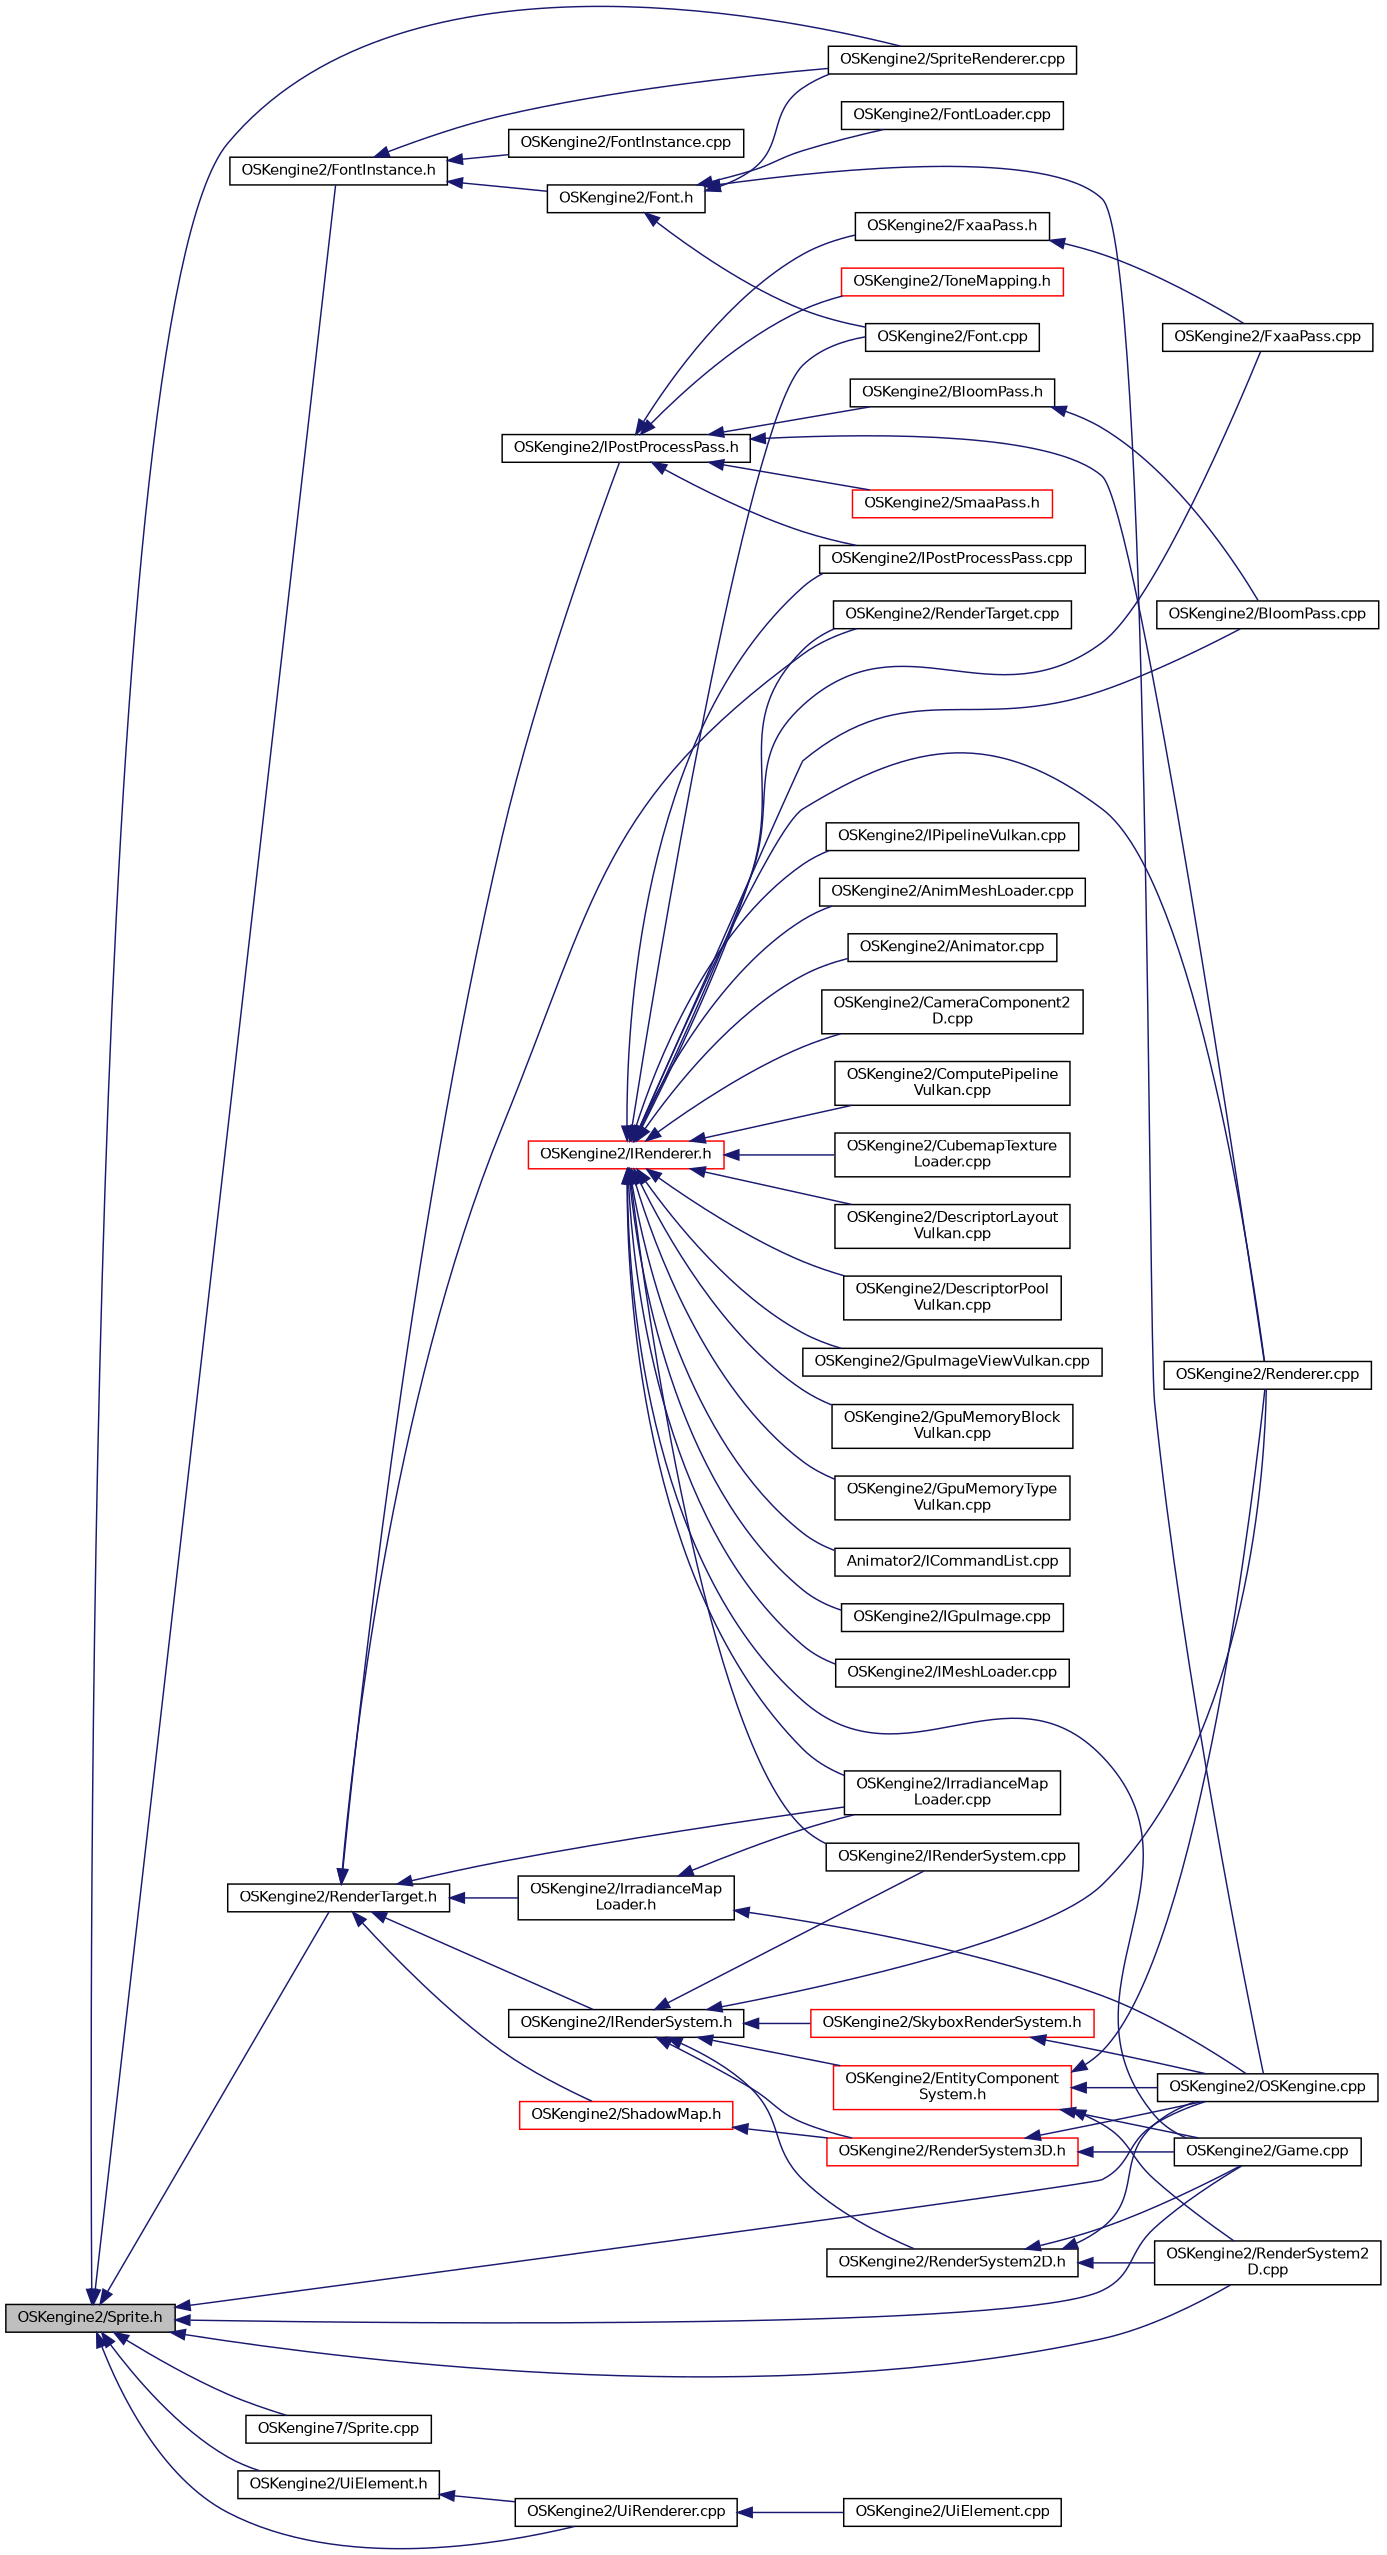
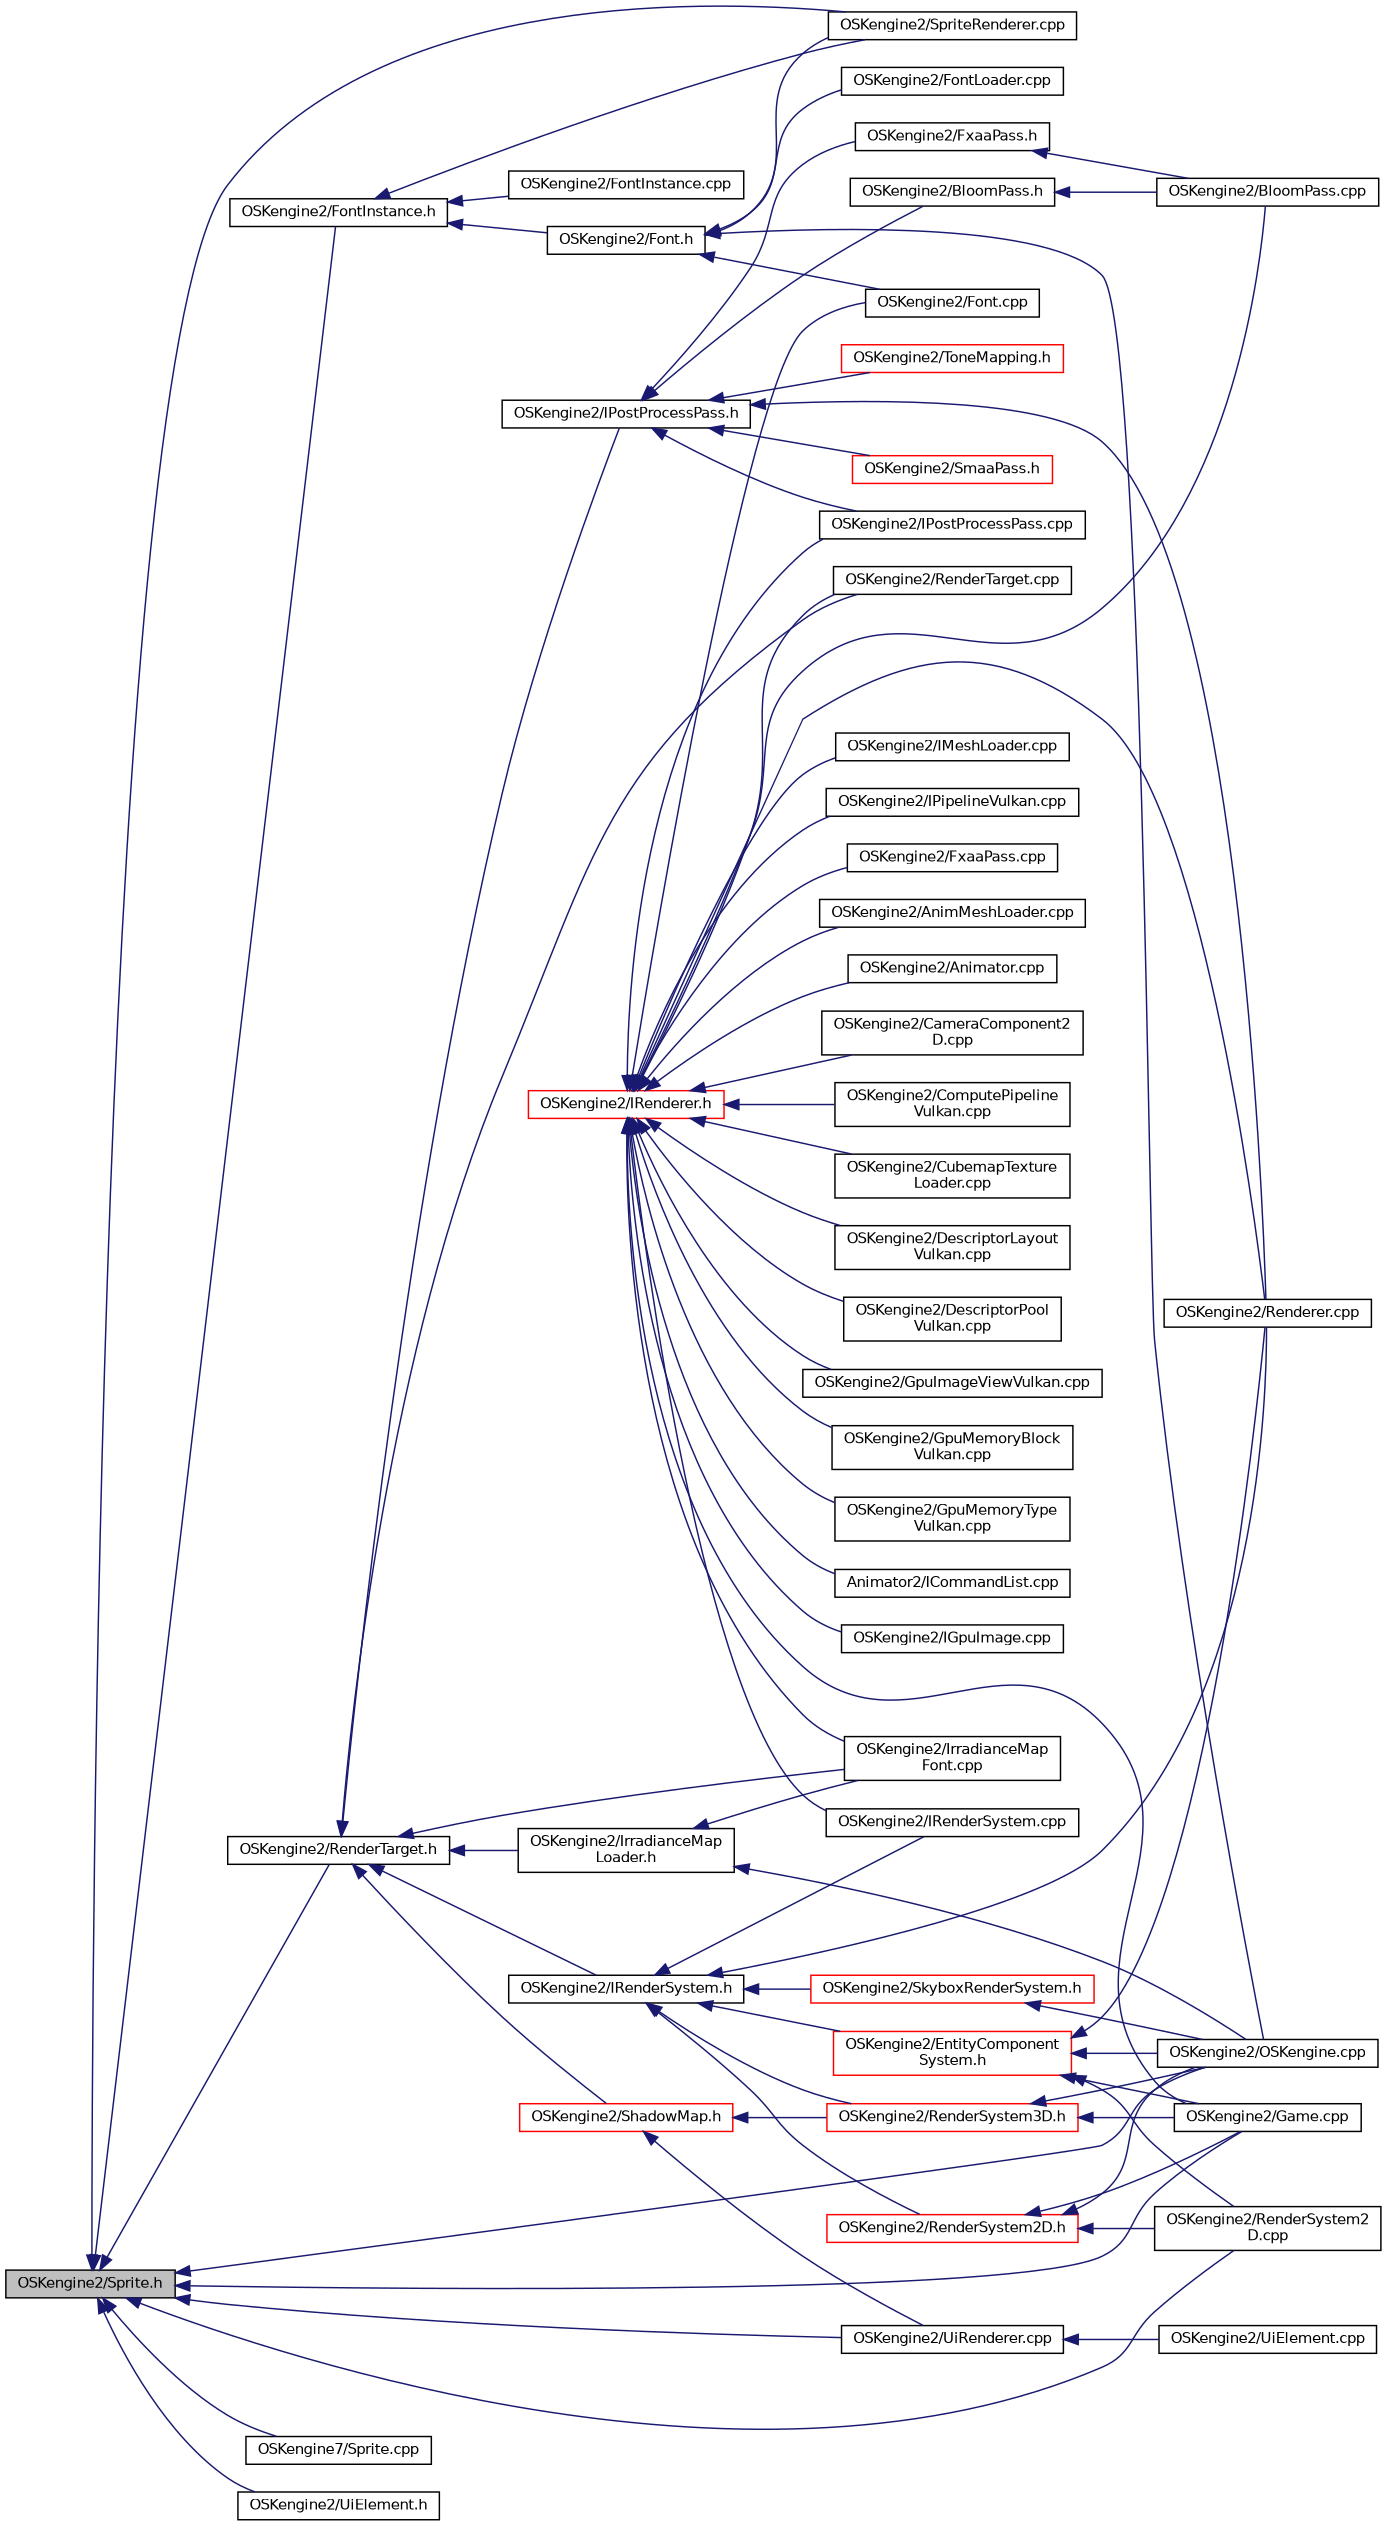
edge "OSKengine2/FxaaPass.cpp" -> "OSKengine2/FxaaPass.h": now "OSKengine2/BloomPass.cpp" -> "OSKengine2/FxaaPass.h"
node "OSKengine2/IrradianceMap Loader.cpp": label "OSKengine2/IrradianceMap Loader.cpp" -> "OSKengine2/IrradianceMap Font.cpp"
node "OSKengine2/RenderSystem2D.h": color black -> red
edge "OSKengine2/UiRenderer.cpp" -> "OSKengine2/UiElement.h": now "OSKengine2/UiRenderer.cpp" -> "OSKengine2/ShadowMap.h"
